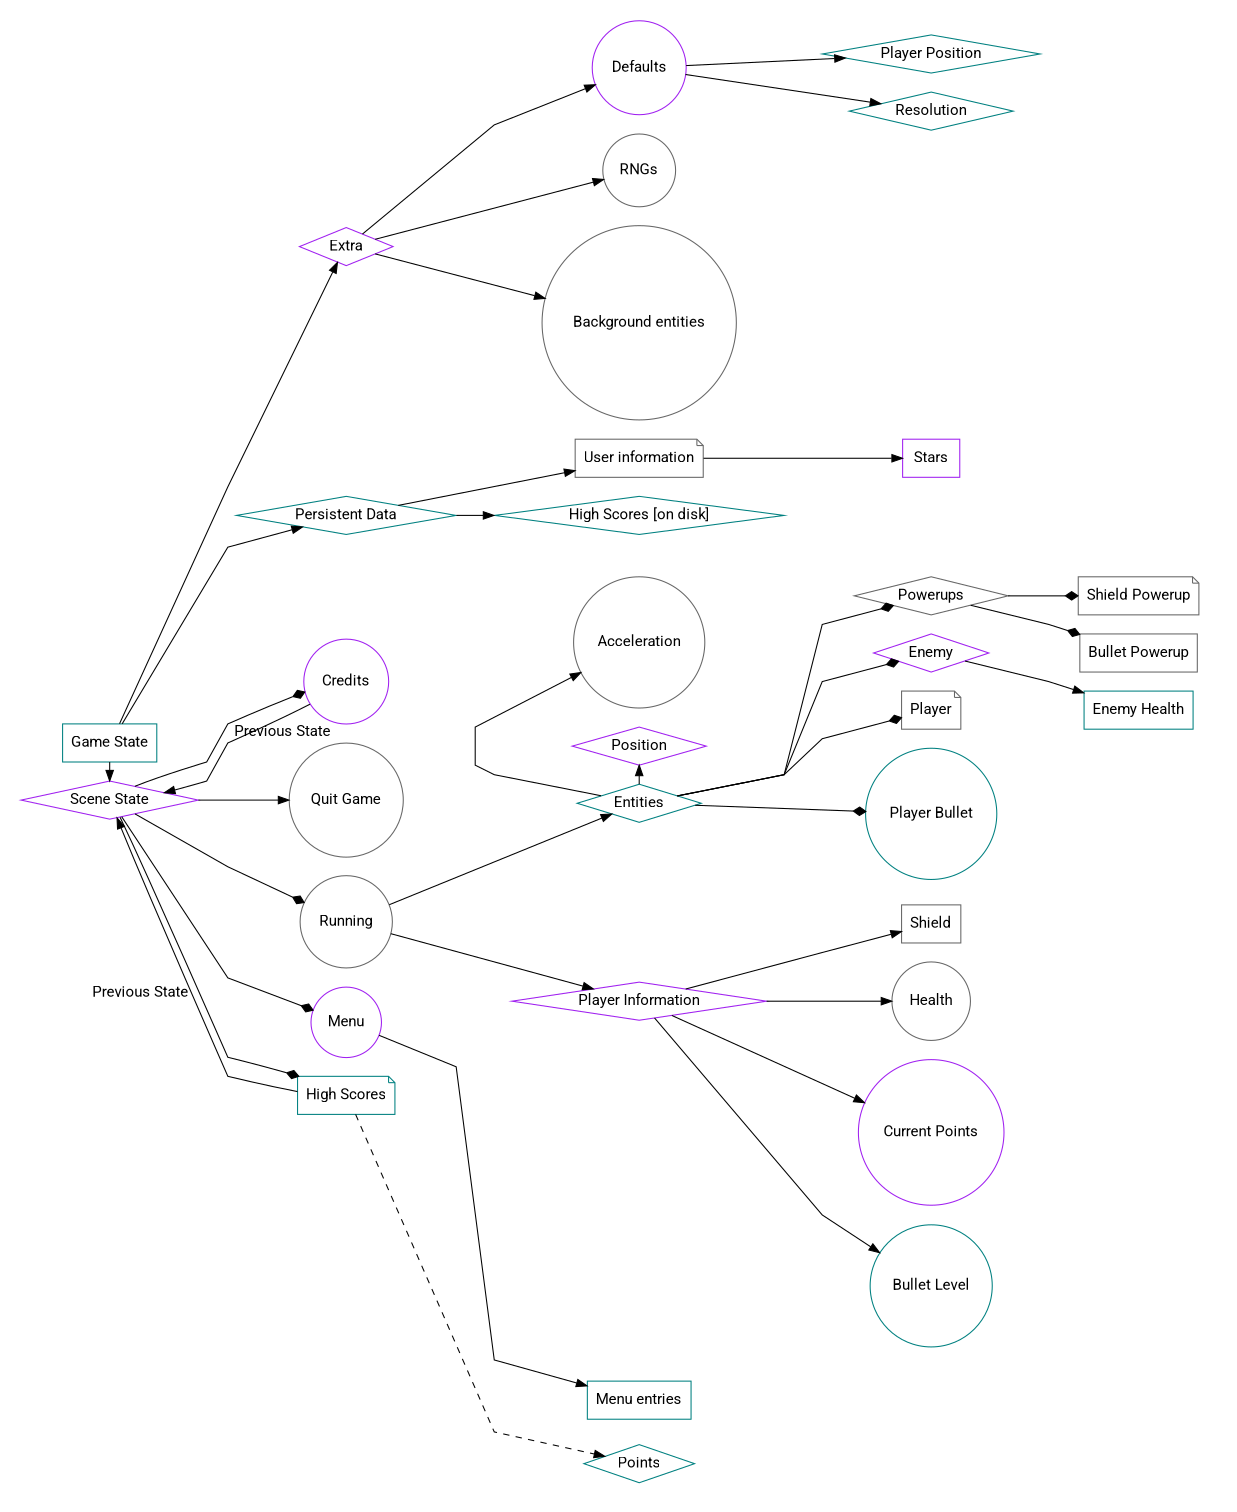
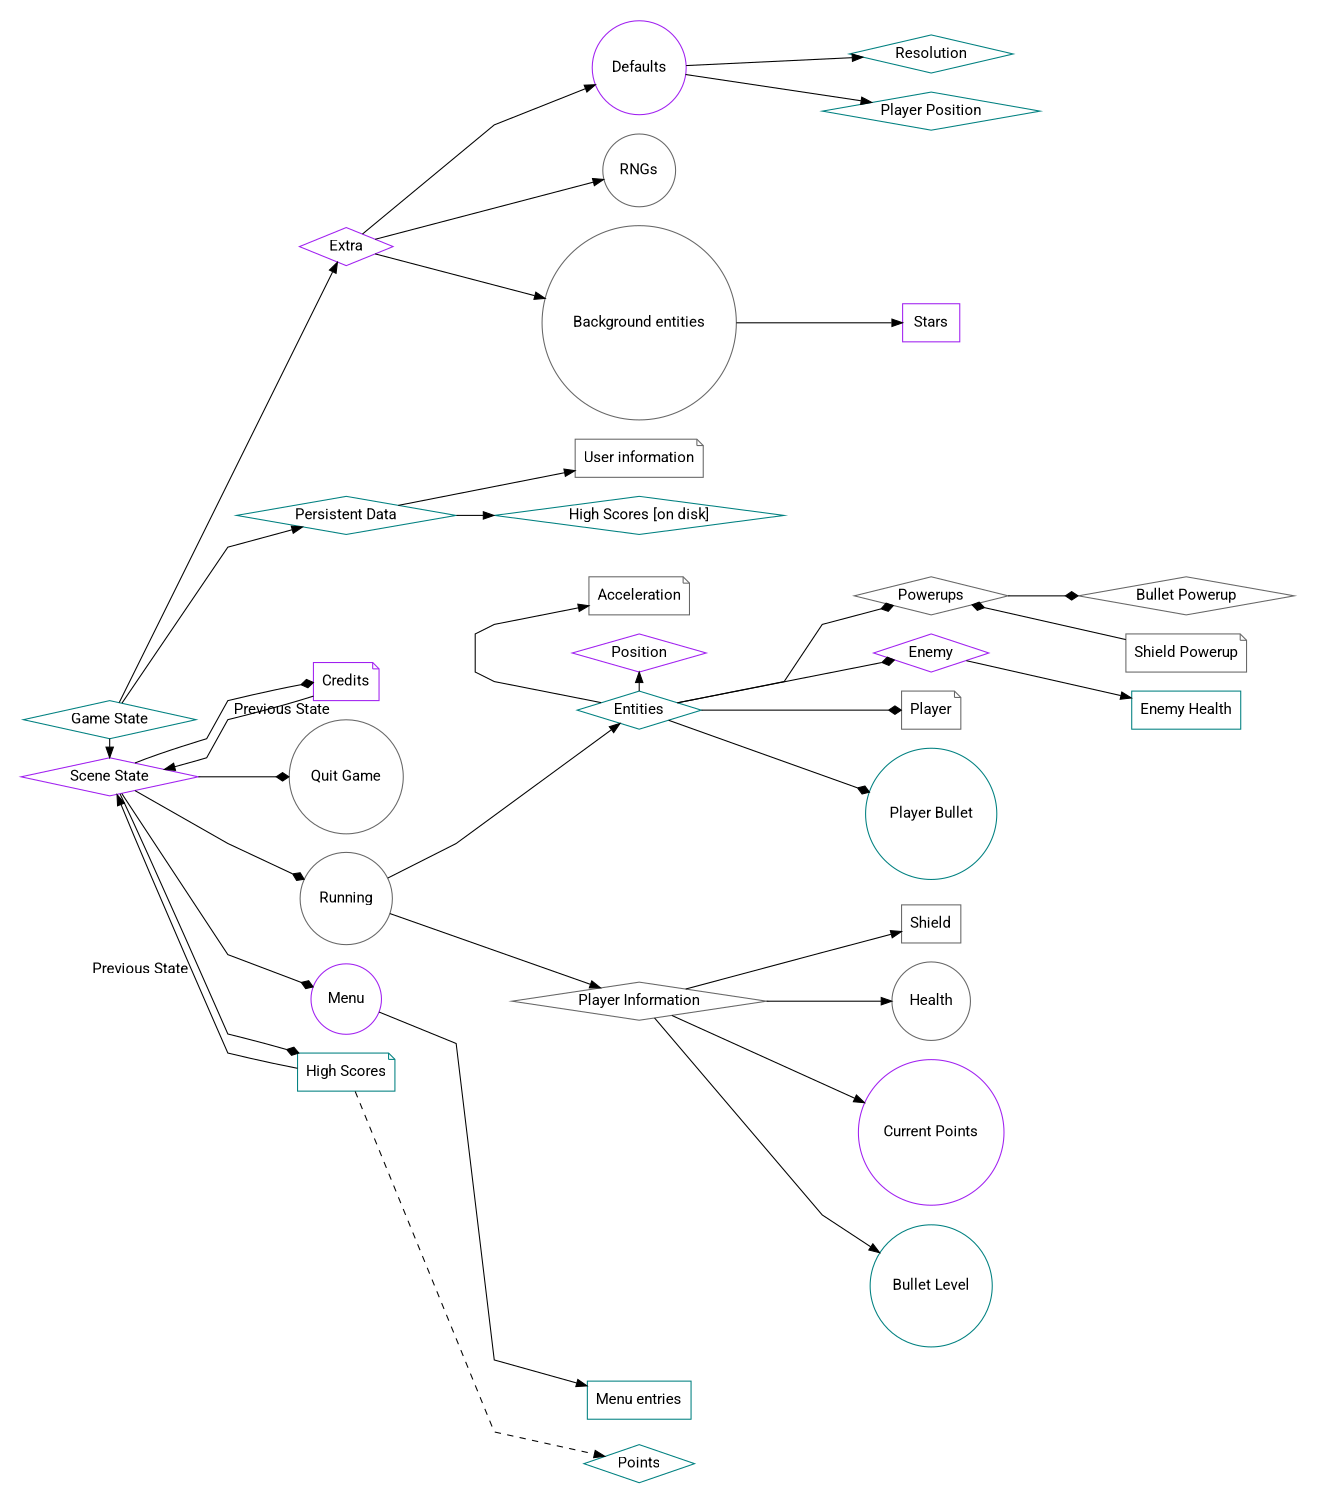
edge "User information" -> "Stars": now "Background entities" -> "Stars"
edge "Powerups" -> "Shield Powerup": reversed
node "Acceleration": shape circle -> note
node "Bullet Powerup": shape box -> diamond
node "Credits": shape circle -> note
node "Game State": shape box -> diamond
edge "Scene State" -> "Quit Game": arrowhead normal -> diamond
node "Player Information": color purple -> gray40
